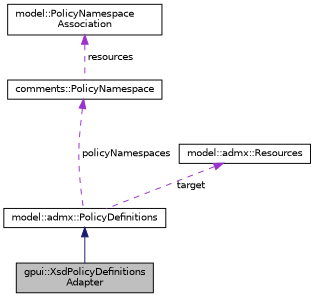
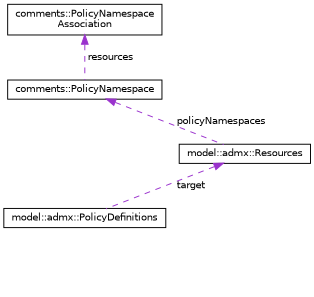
node "model::PolicyNamespace Association": label "model::PolicyNamespace Association" -> "comments::PolicyNamespace Association"
edge "model::admx::PolicyDefinitions" -> "comments::PolicyNamespace": now "model::admx::Resources" -> "comments::PolicyNamespace"
node "gpui::XsdPolicyDefinitions Adapter": removed
